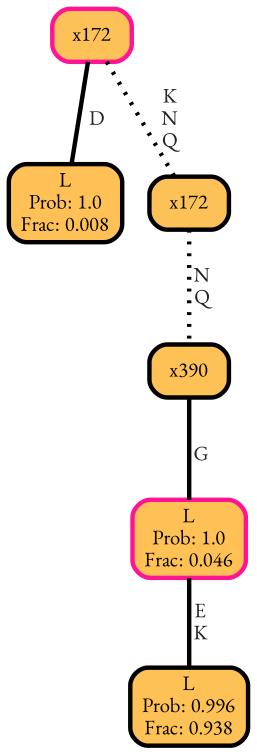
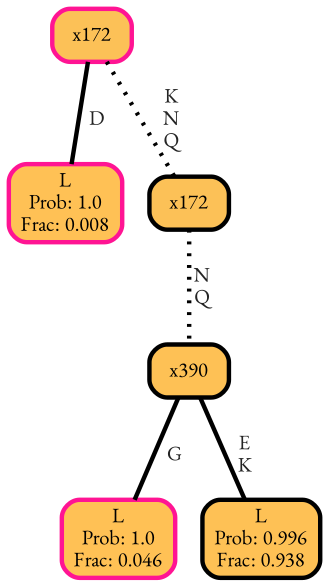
node "L Prob: 1.0 Frac: 0.008": color black -> deeppink
edge "L Prob: 1.0 Frac: 0.046" -- "L Prob: 0.996 Frac: 0.938": now "x390" -- "L Prob: 0.996 Frac: 0.938"
